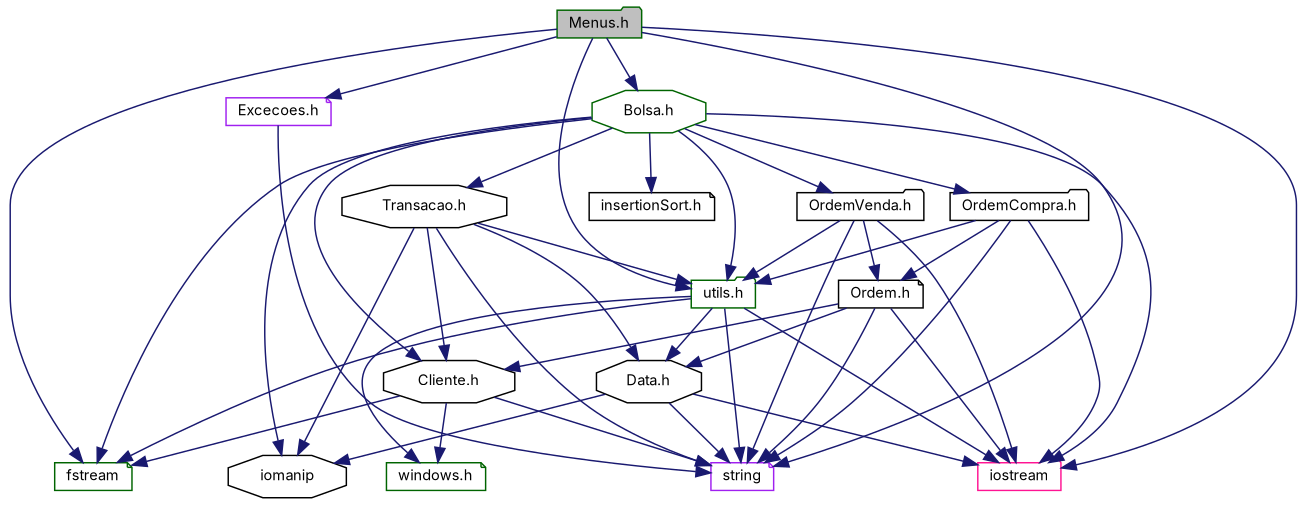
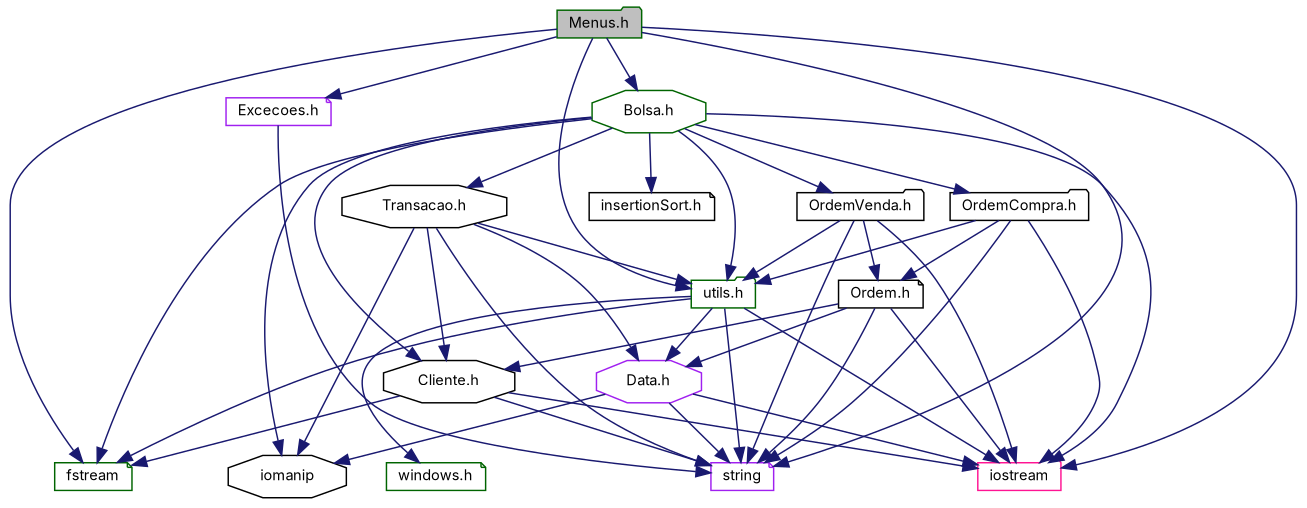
node "Data.h": color black -> purple
edge "Cliente.h" -> "windows.h": now "Cliente.h" -> "iostream"
